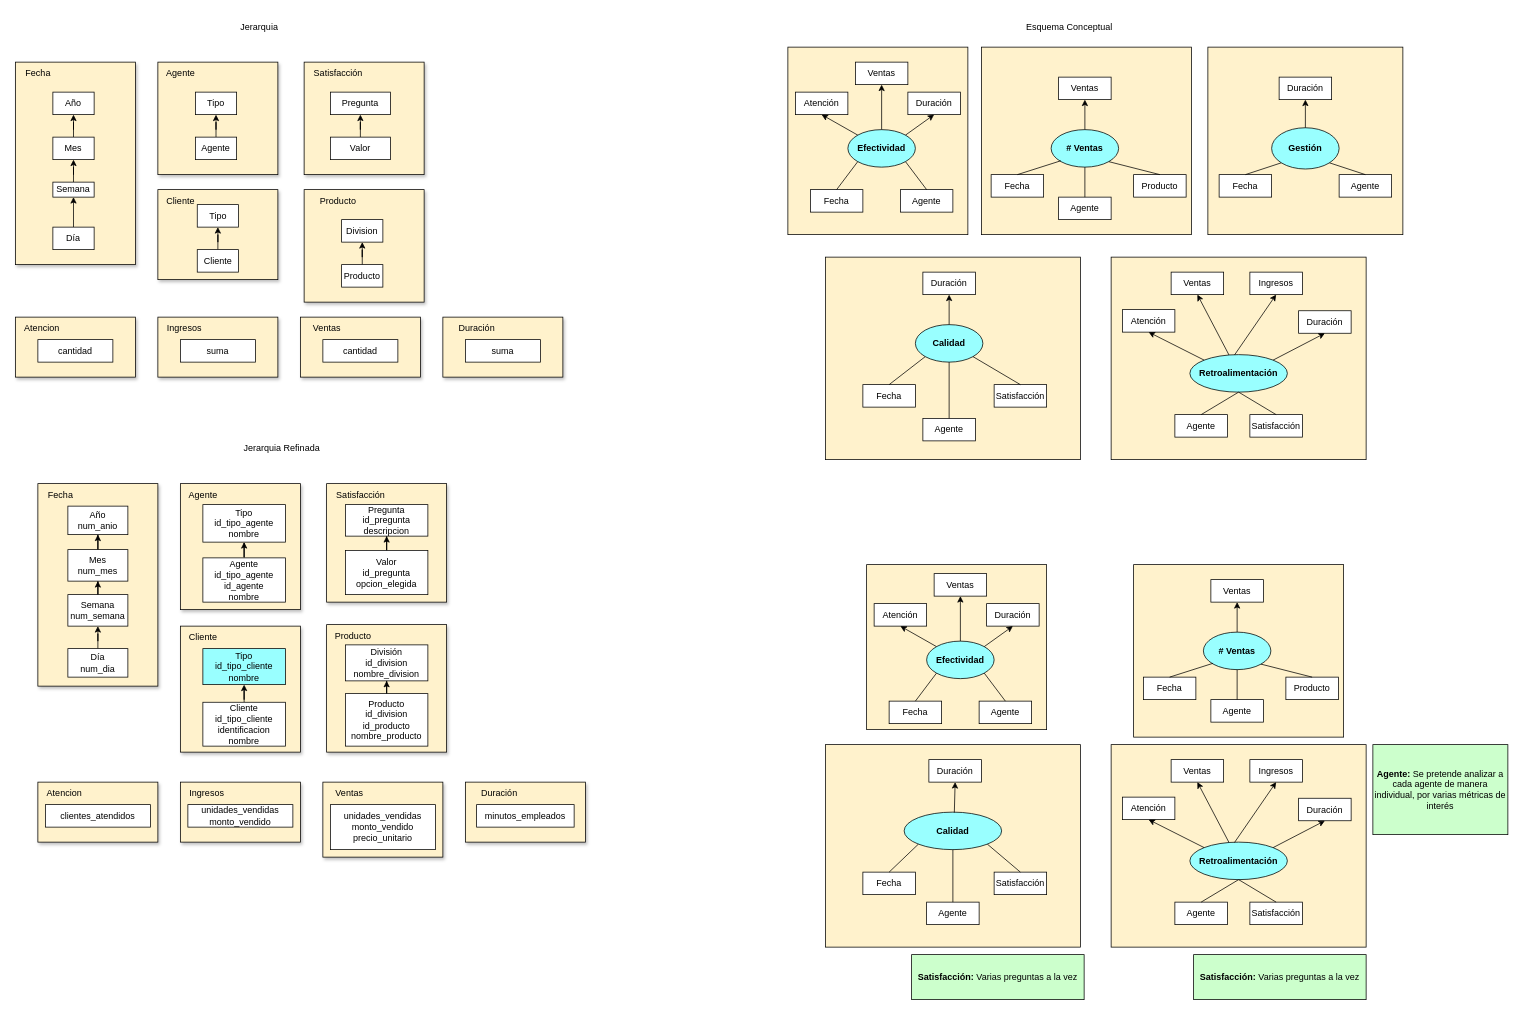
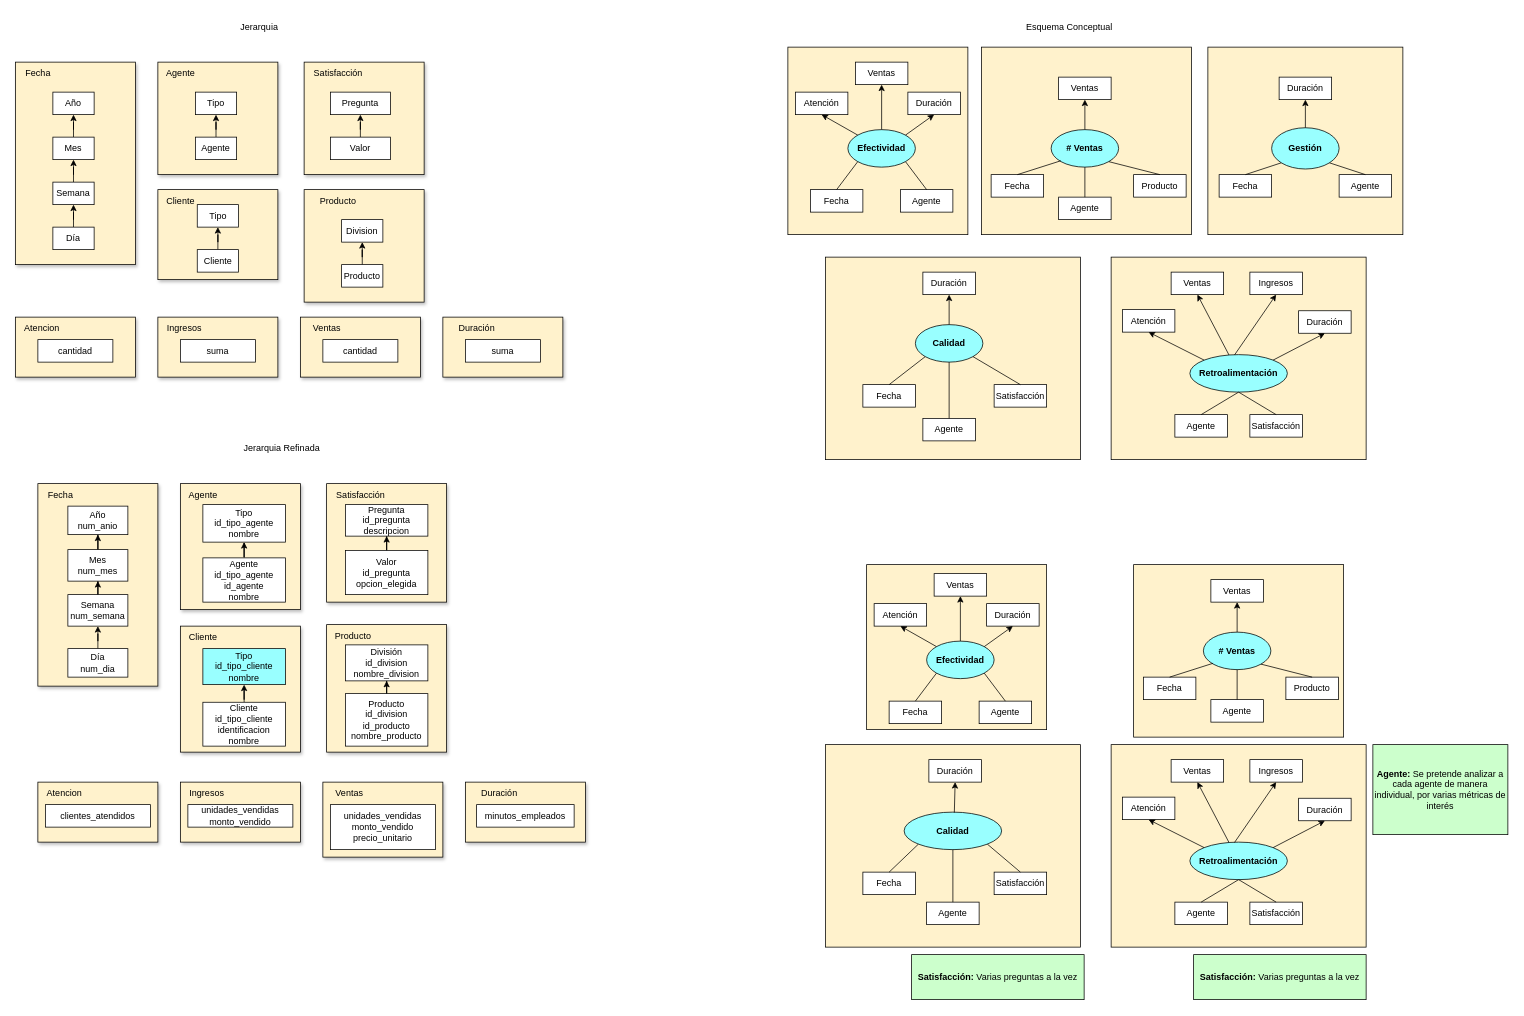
node "Semana": size 41x15 -> 41x23
